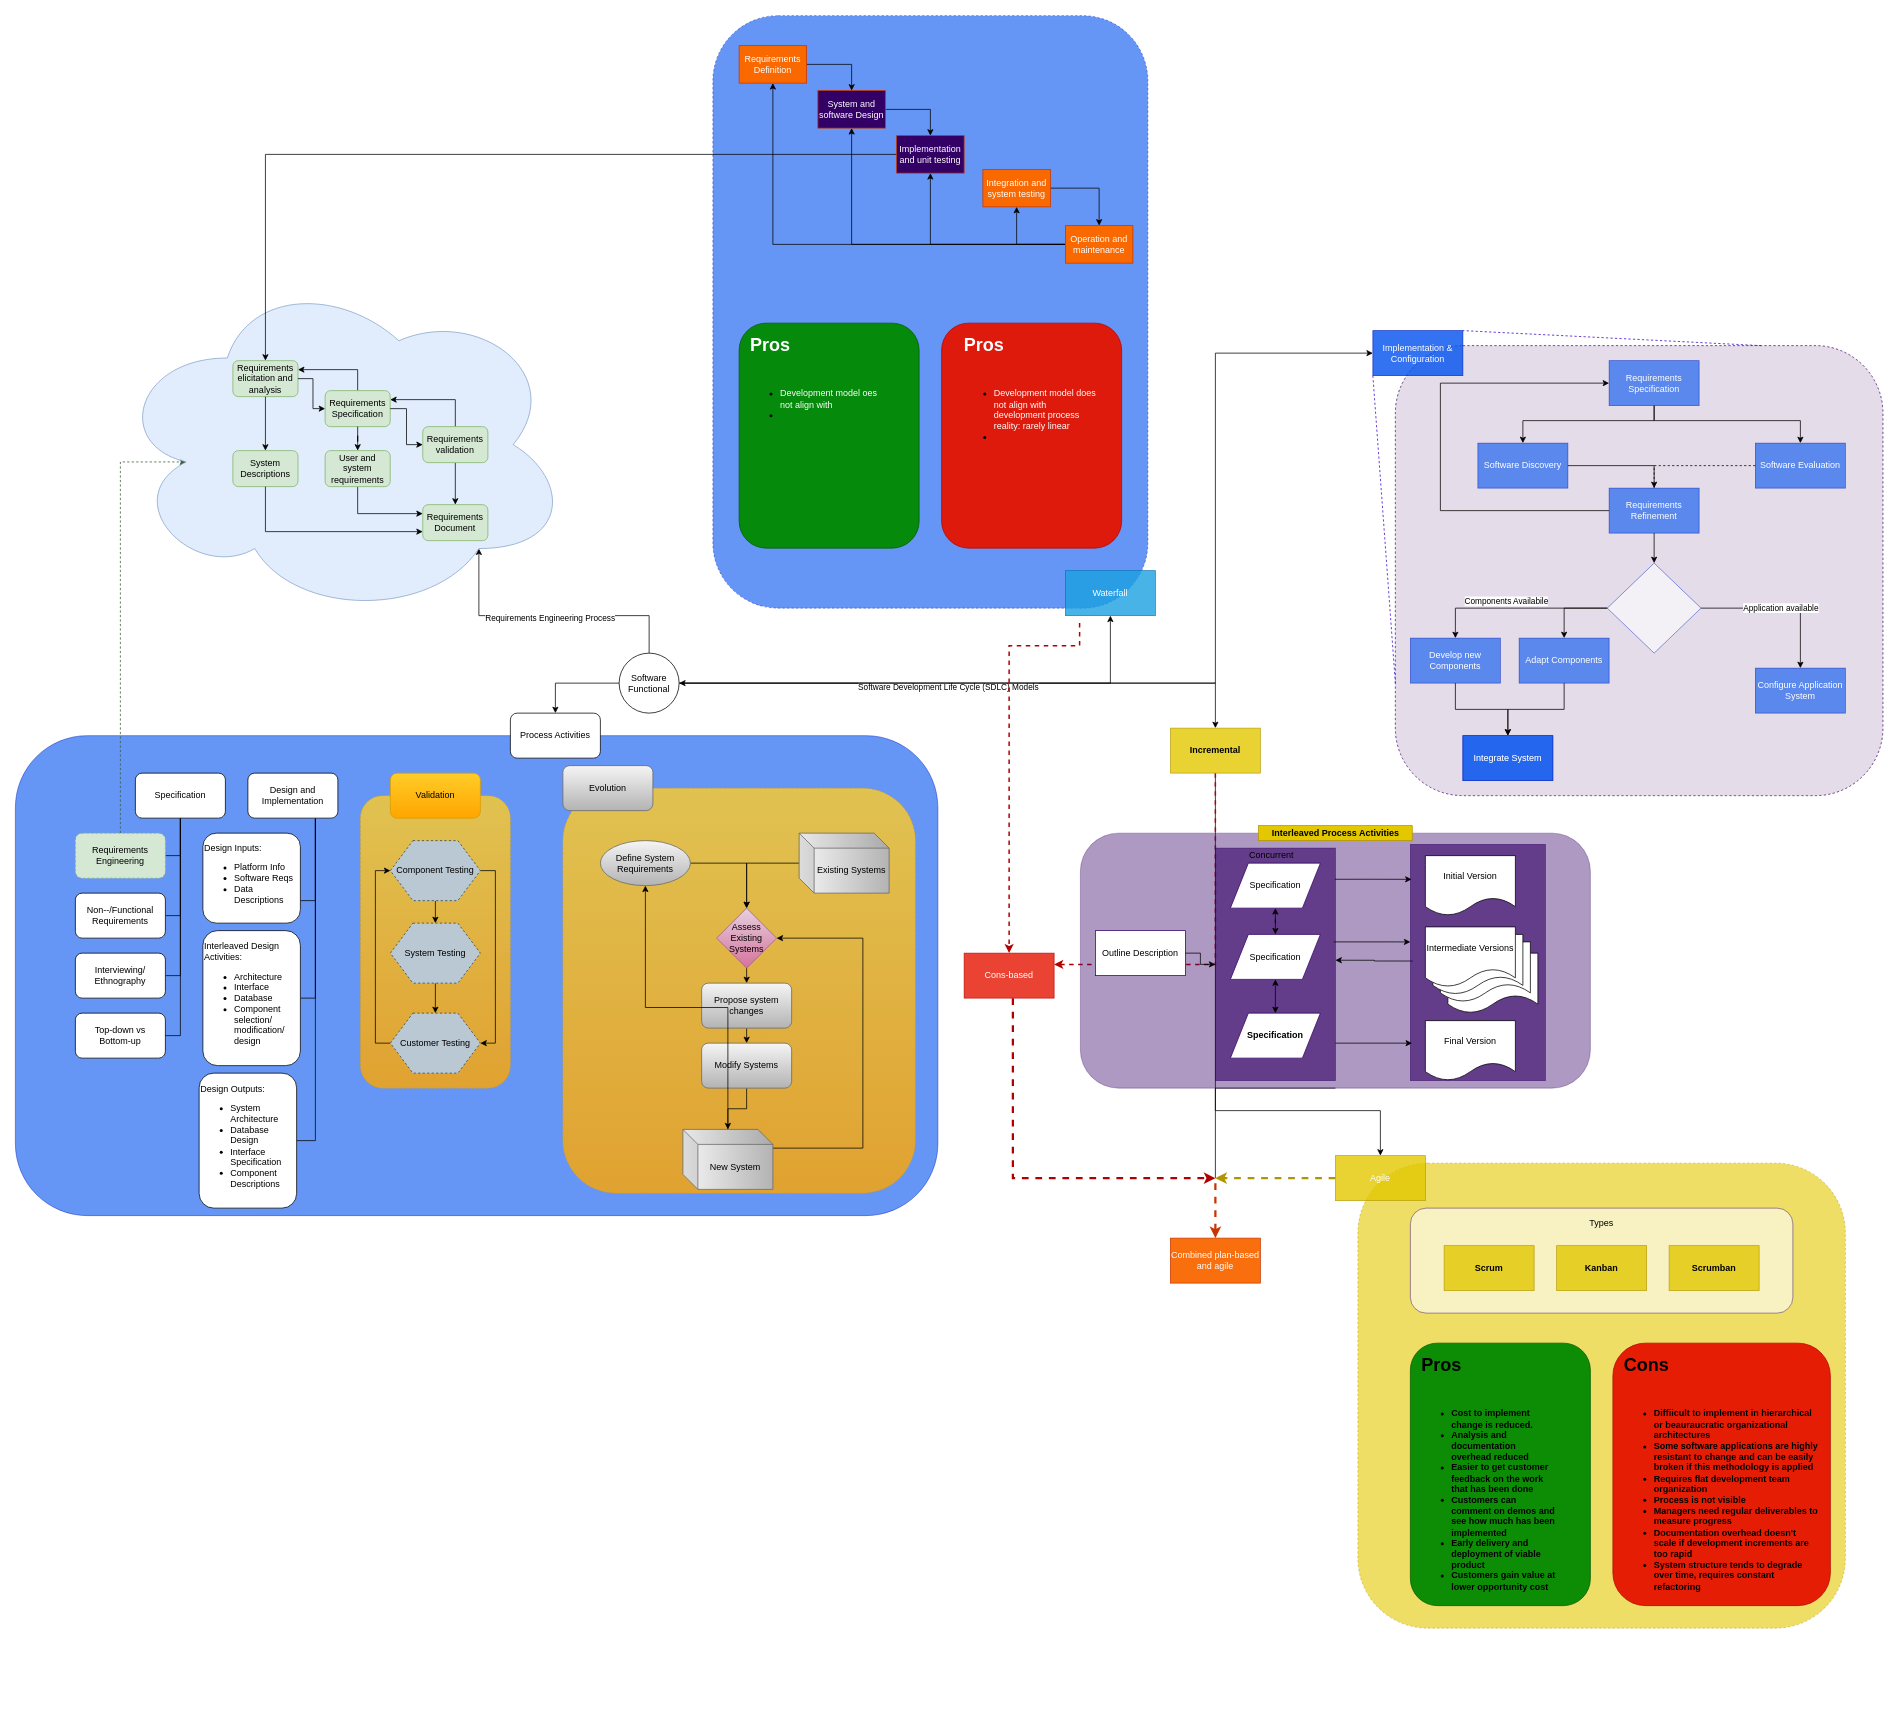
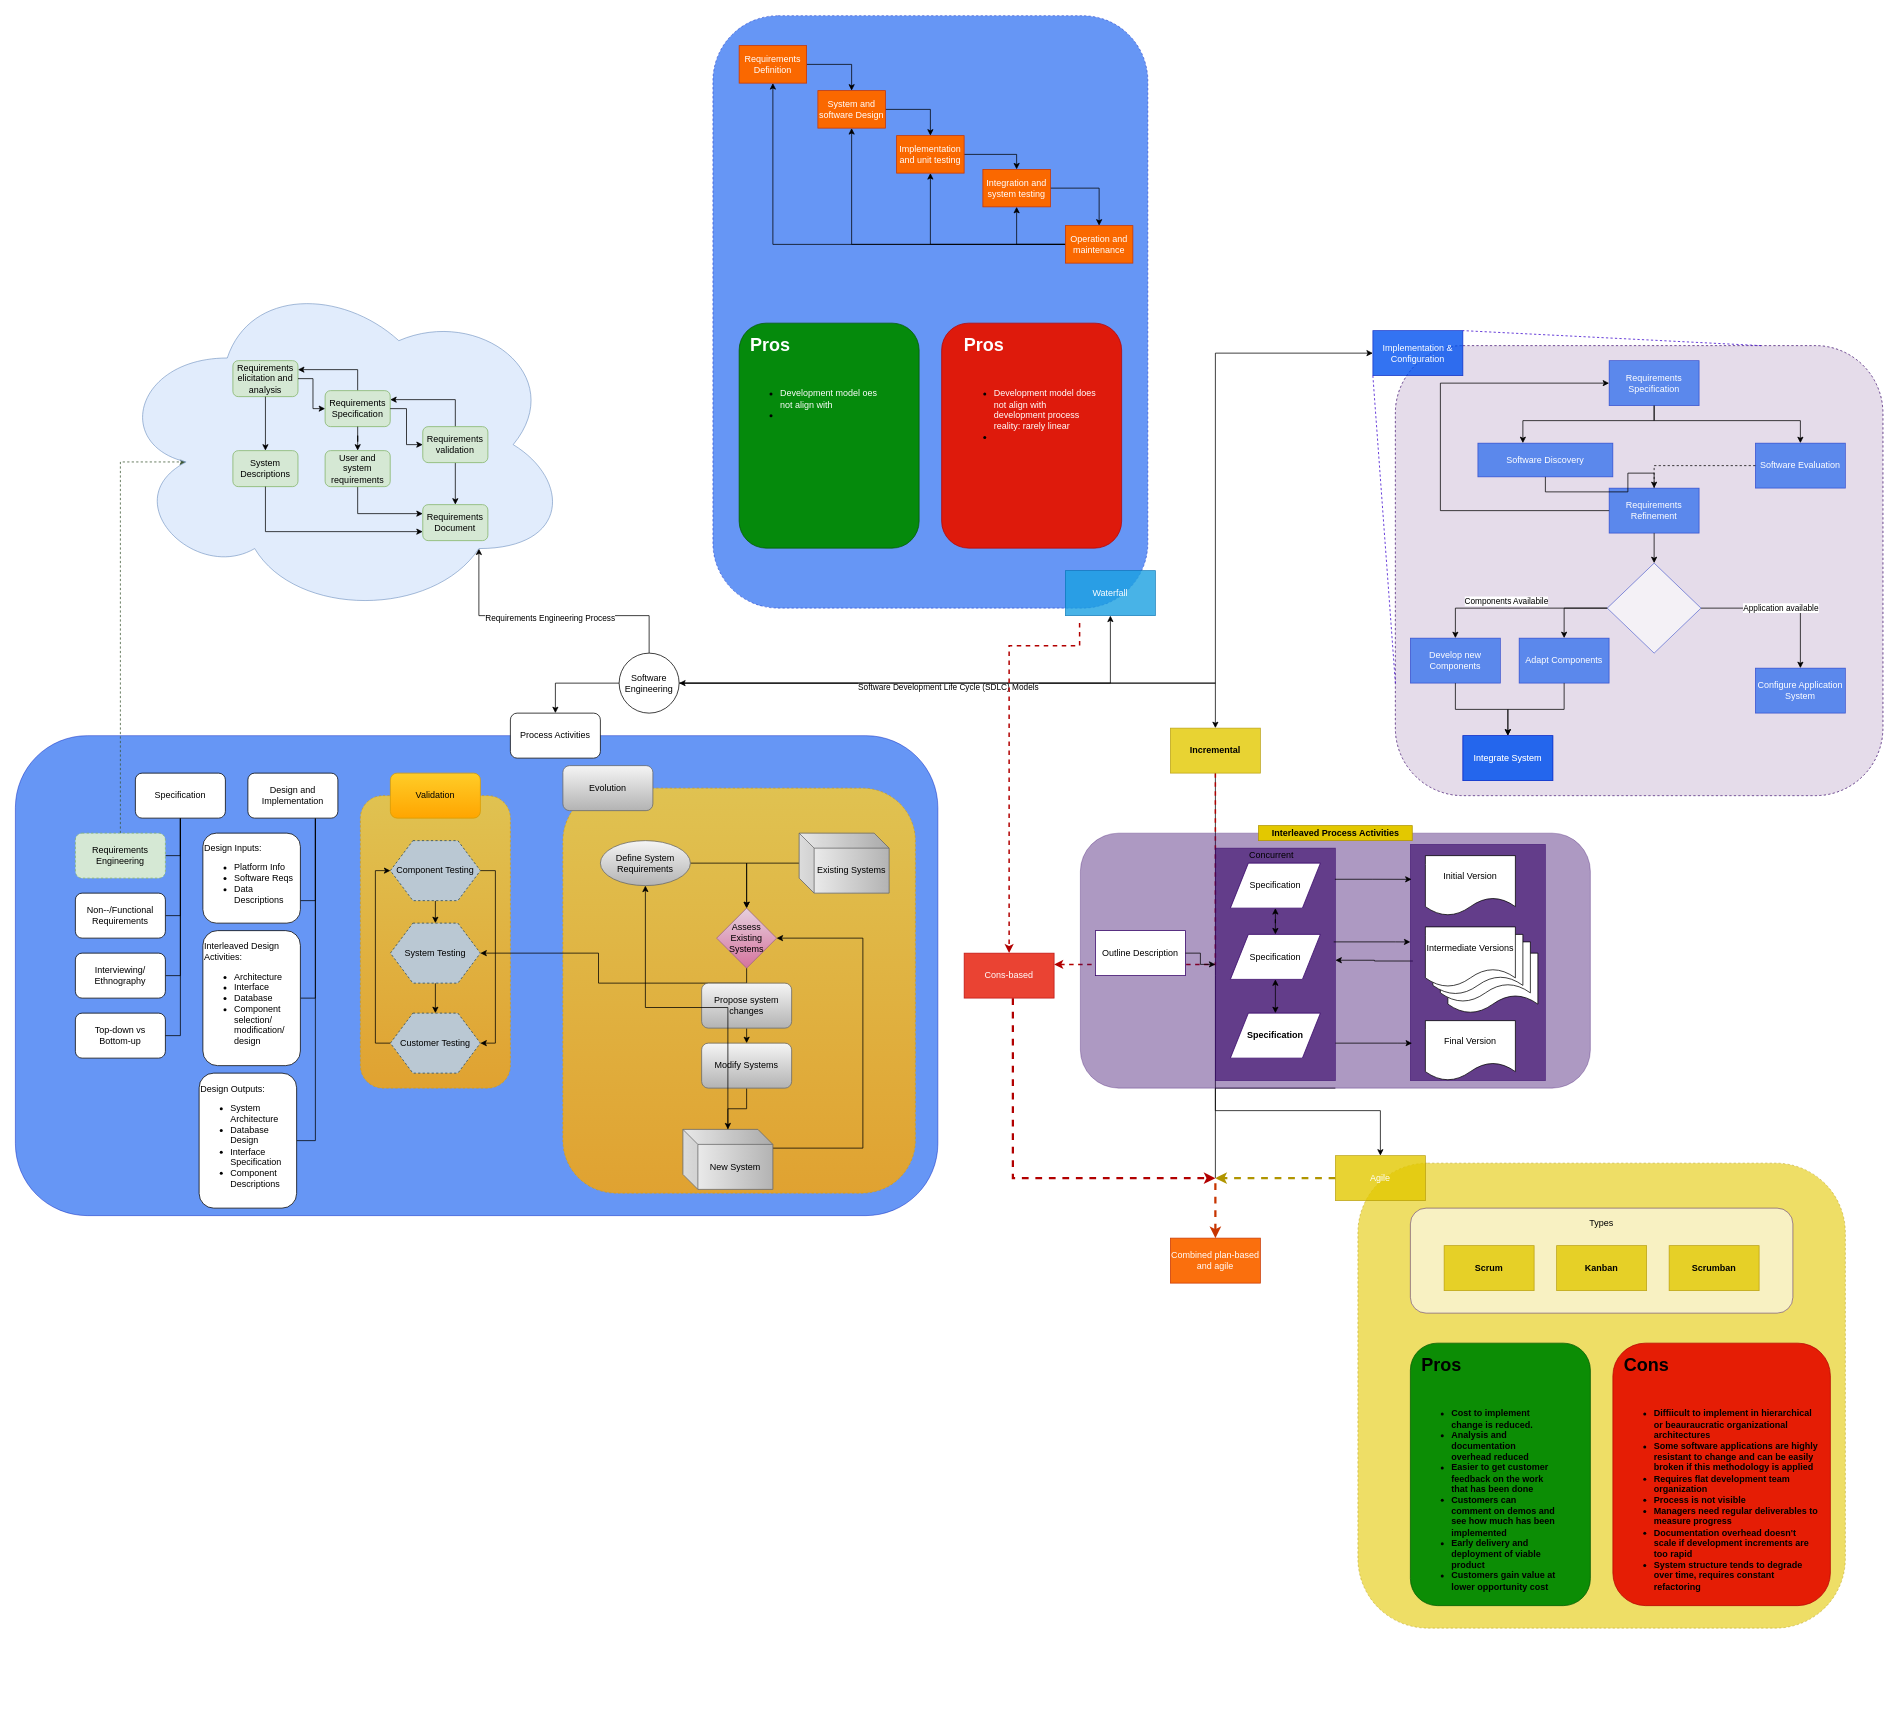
node "System and software Design": fillcolor #330066 -> #fa6800
edge "Implementation and unit testing" -> "Requirements elicitation and analysis": now "Implementation and unit testing" -> "Integration and system testing"
node "Implementation and unit testing": fillcolor #330066 -> #fa6800
node "Software Discovery": size 90x45 -> 135x34
node "Software Functional": label "Software Functional" -> "Software Engineering"
edge "Assess Existing Systems" -> "Propose system changes": now "Assess Existing Systems" -> "System Testing"
